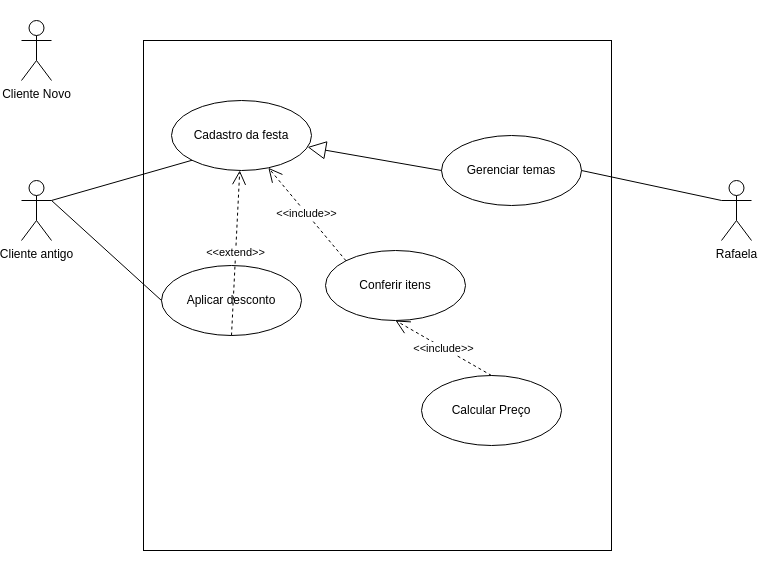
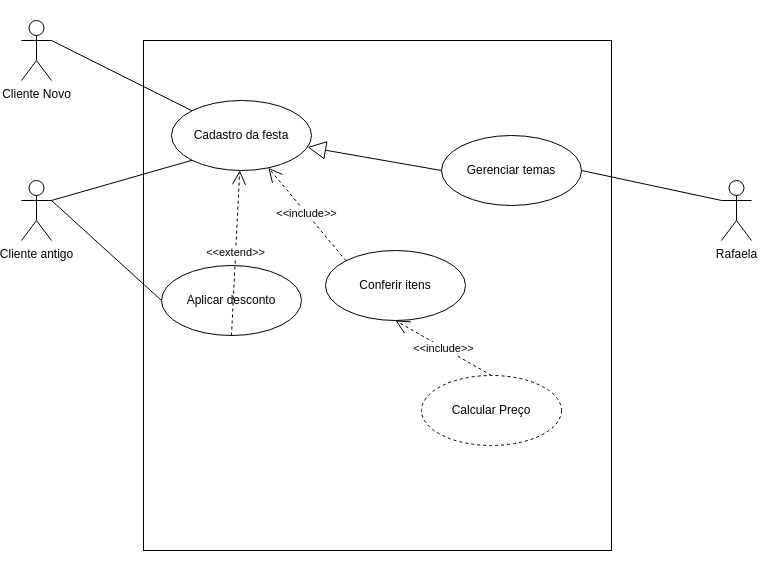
edge "Cliente Novo" -- "Cadastro da festa": added
node "Calcular Preço": style solid -> dashed
